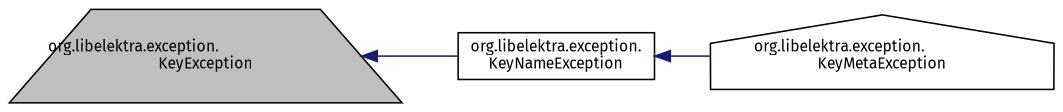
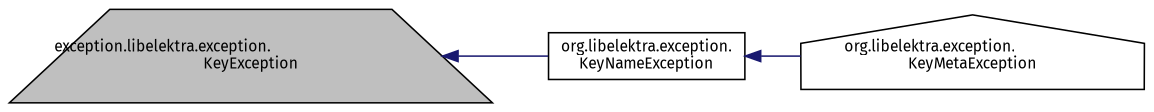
node "org.libelektra.exception. KeyException": label "org.libelektra.exception. KeyException" -> "exception.libelektra.exception. KeyException"
